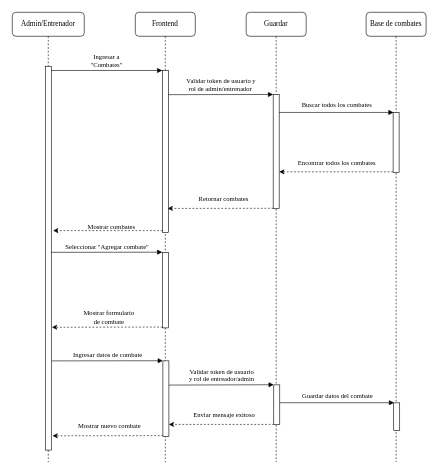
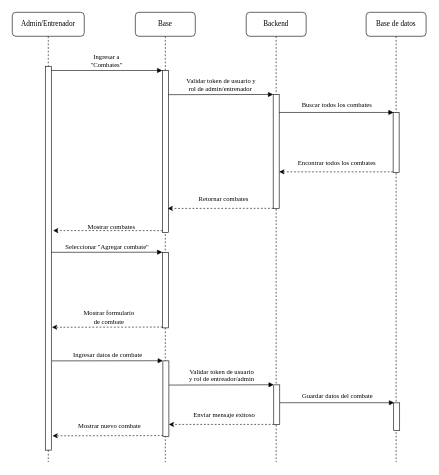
node "Frontend": label "Frontend" -> "Base"
node "Guardar": label "Guardar" -> "Backend"
node "Base de combates": label "Base de combates" -> "Base de datos"
